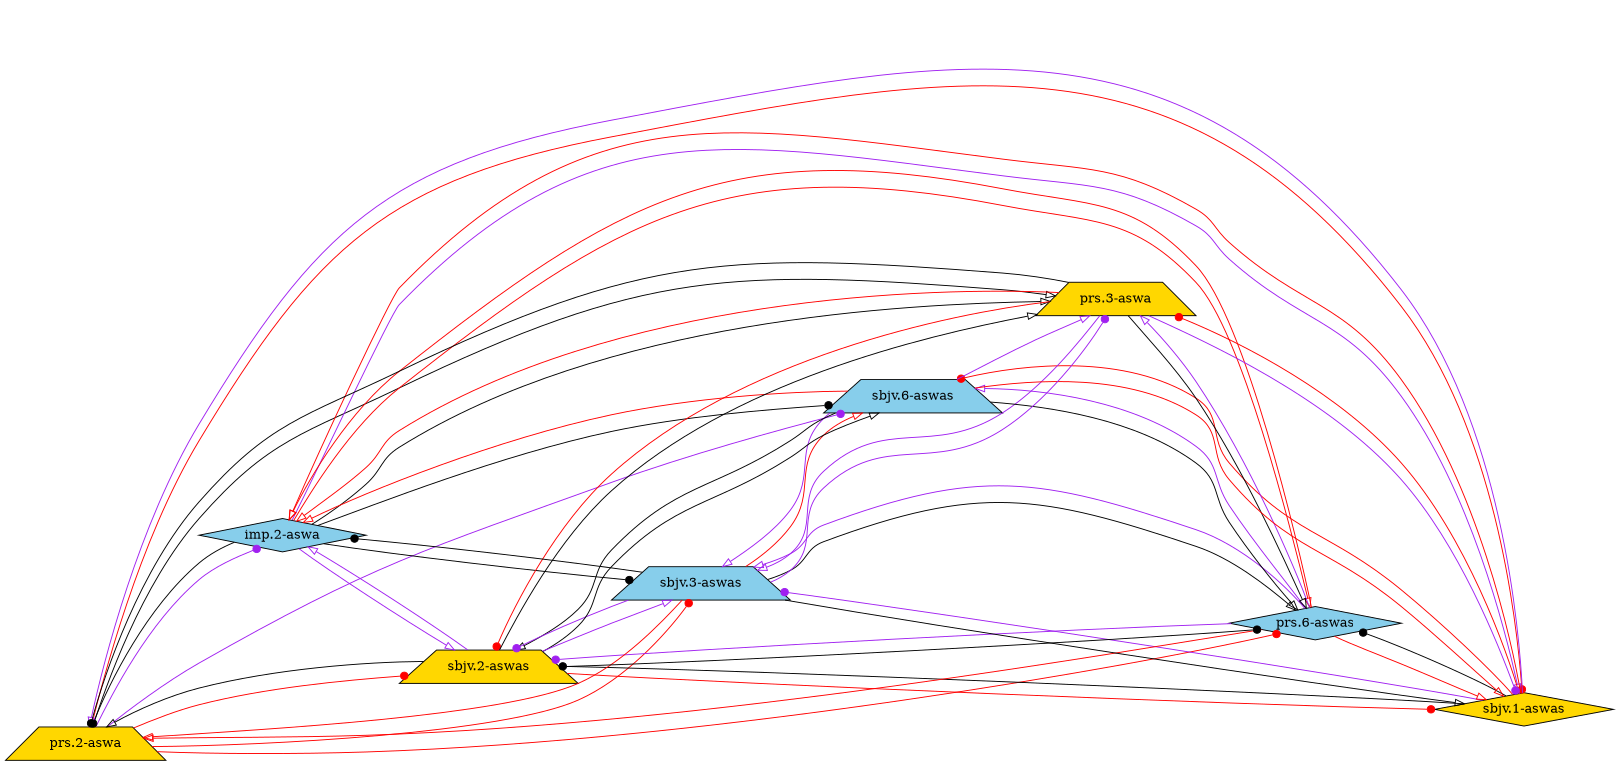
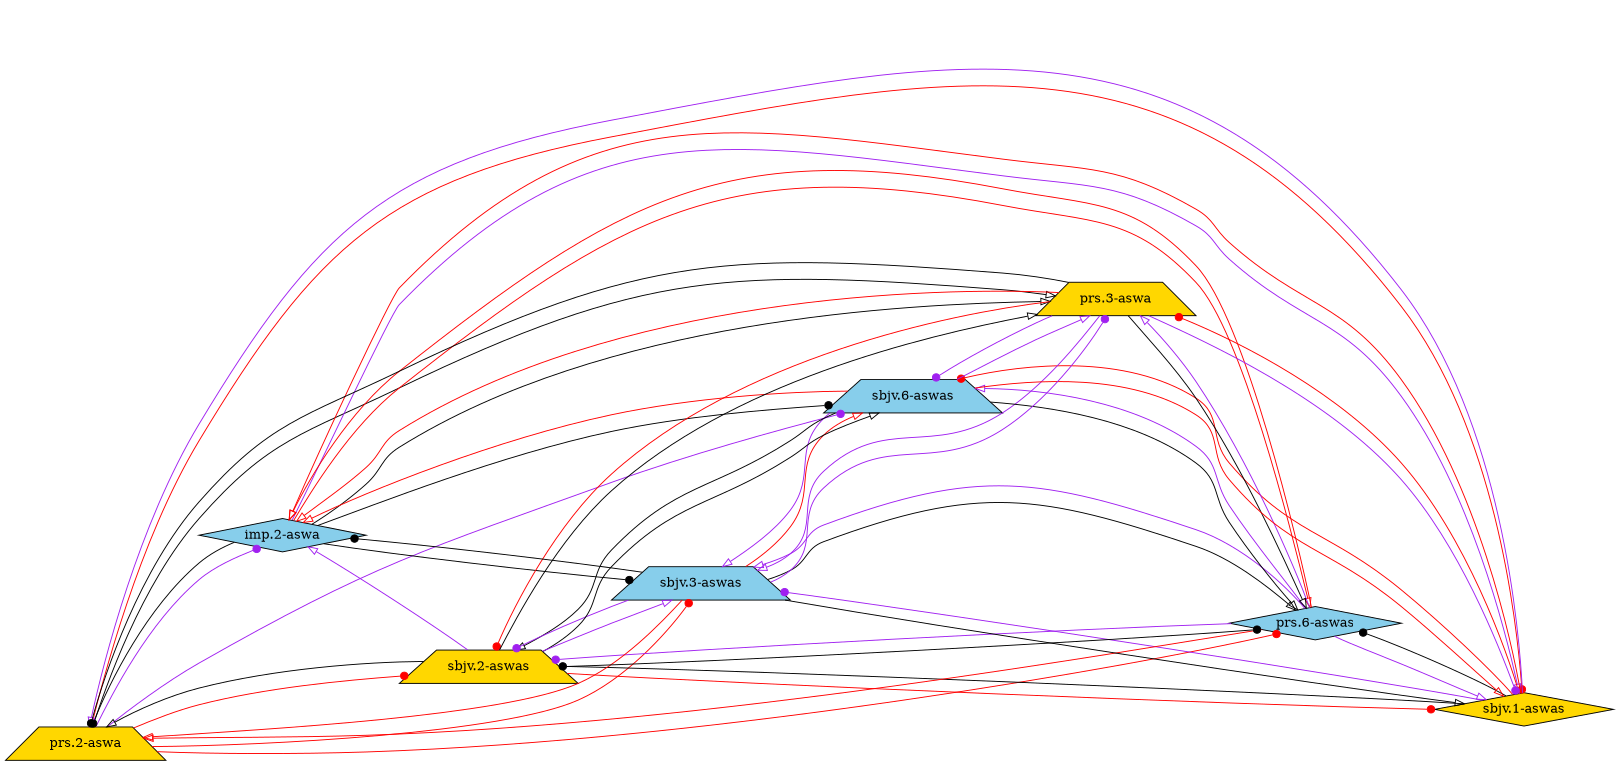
edge "prs.3-aswa" -> "sbjv.6-aswas": added
edge "imp.2-aswa" -> "sbjv.2-aswas": removed
edge "prs.6-aswas" -> "sbjv.1-aswas": color red -> purple
